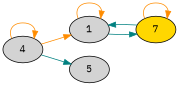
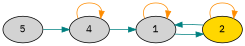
node "7": label "7" -> "2"
edge "4" -> "1": color darkorange -> teal
edge "4" -> "5": reversed
